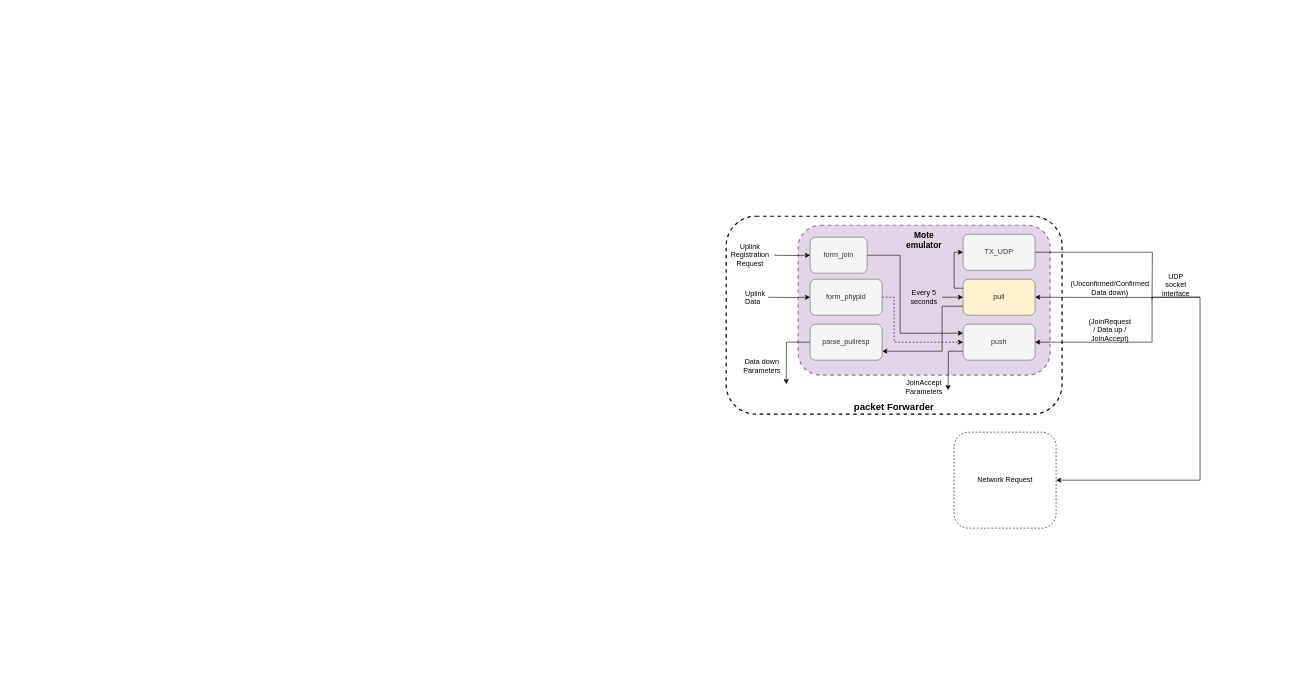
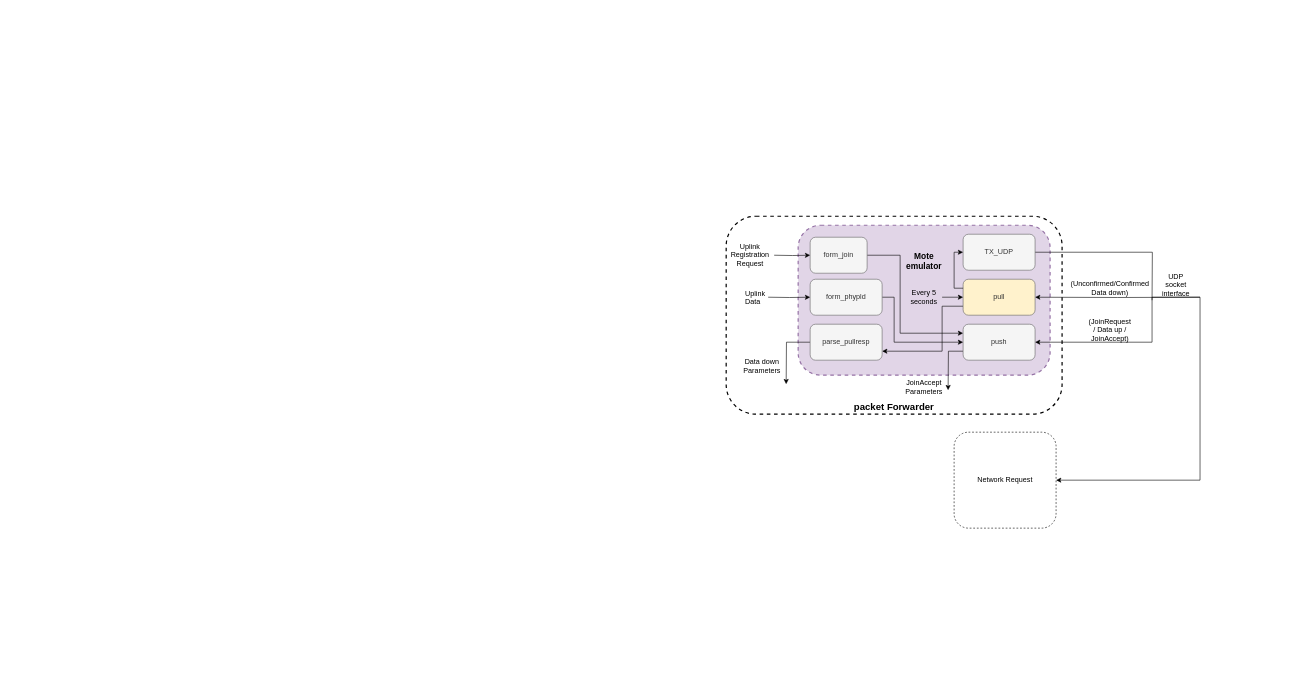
node "Mote emulator": moved (924, 240) -> (924, 261)
edge "form_phypld" -> "push": style dashed -> solid
